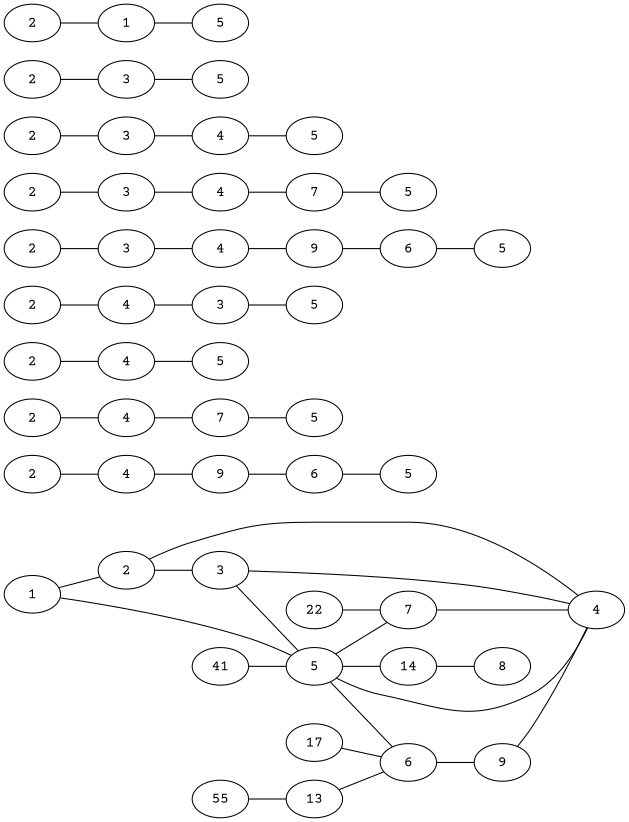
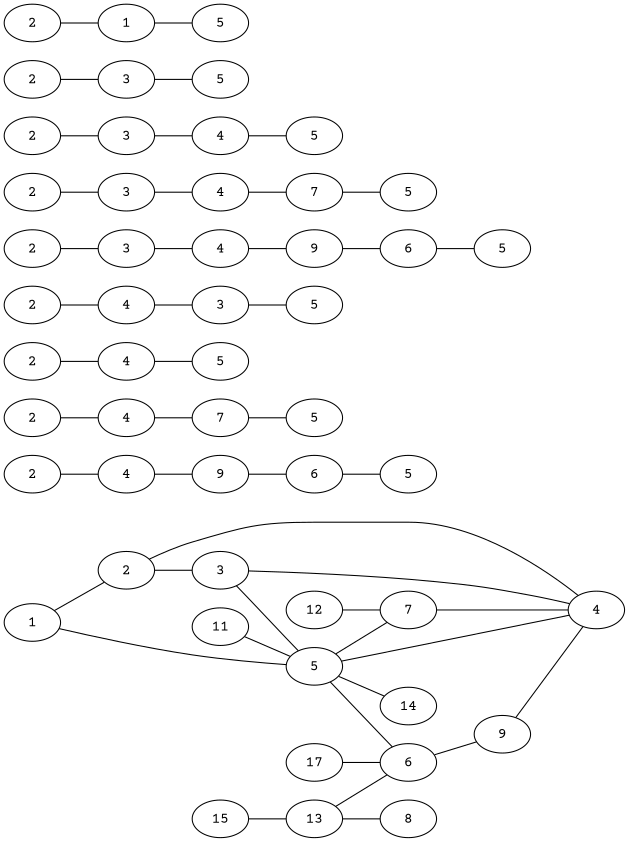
node "22": label "22" -> "12"
node "41": label "41" -> "11"
edge "14" -- "8": now "13" -- "8"
node "55": label "55" -> "15"
